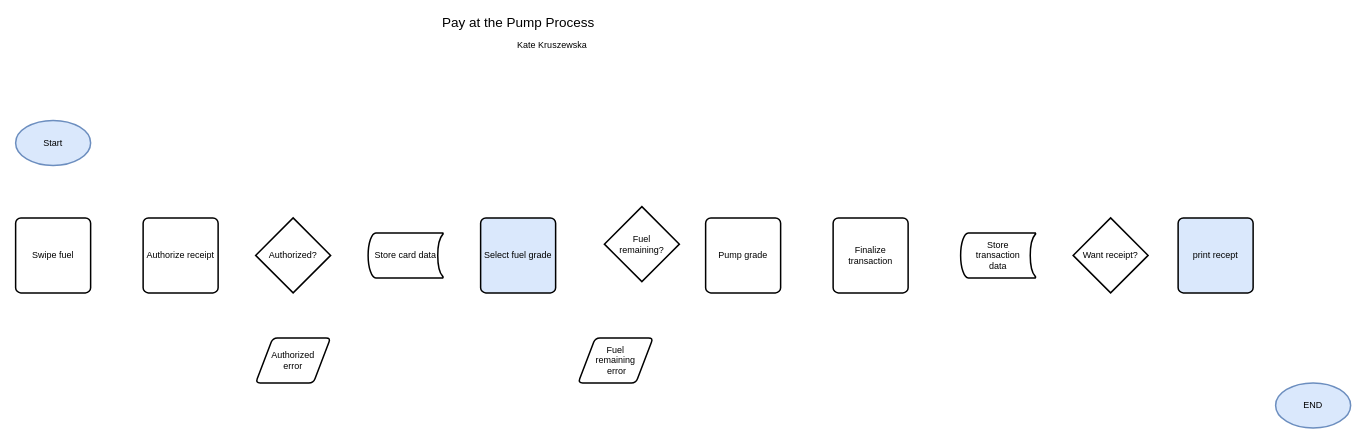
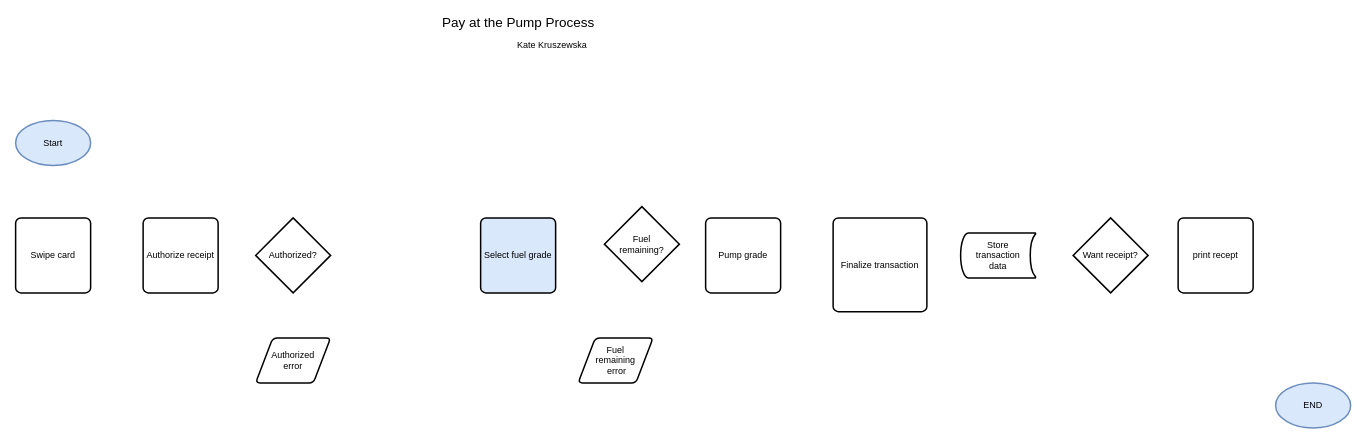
node "Swipe fuel": label "Swipe fuel" -> "Swipe card"
node "Store card data": removed
node "Finalize transaction": size 75x75 -> 94x94
node "print recept": fillcolor #dae8fc -> #ffffff
